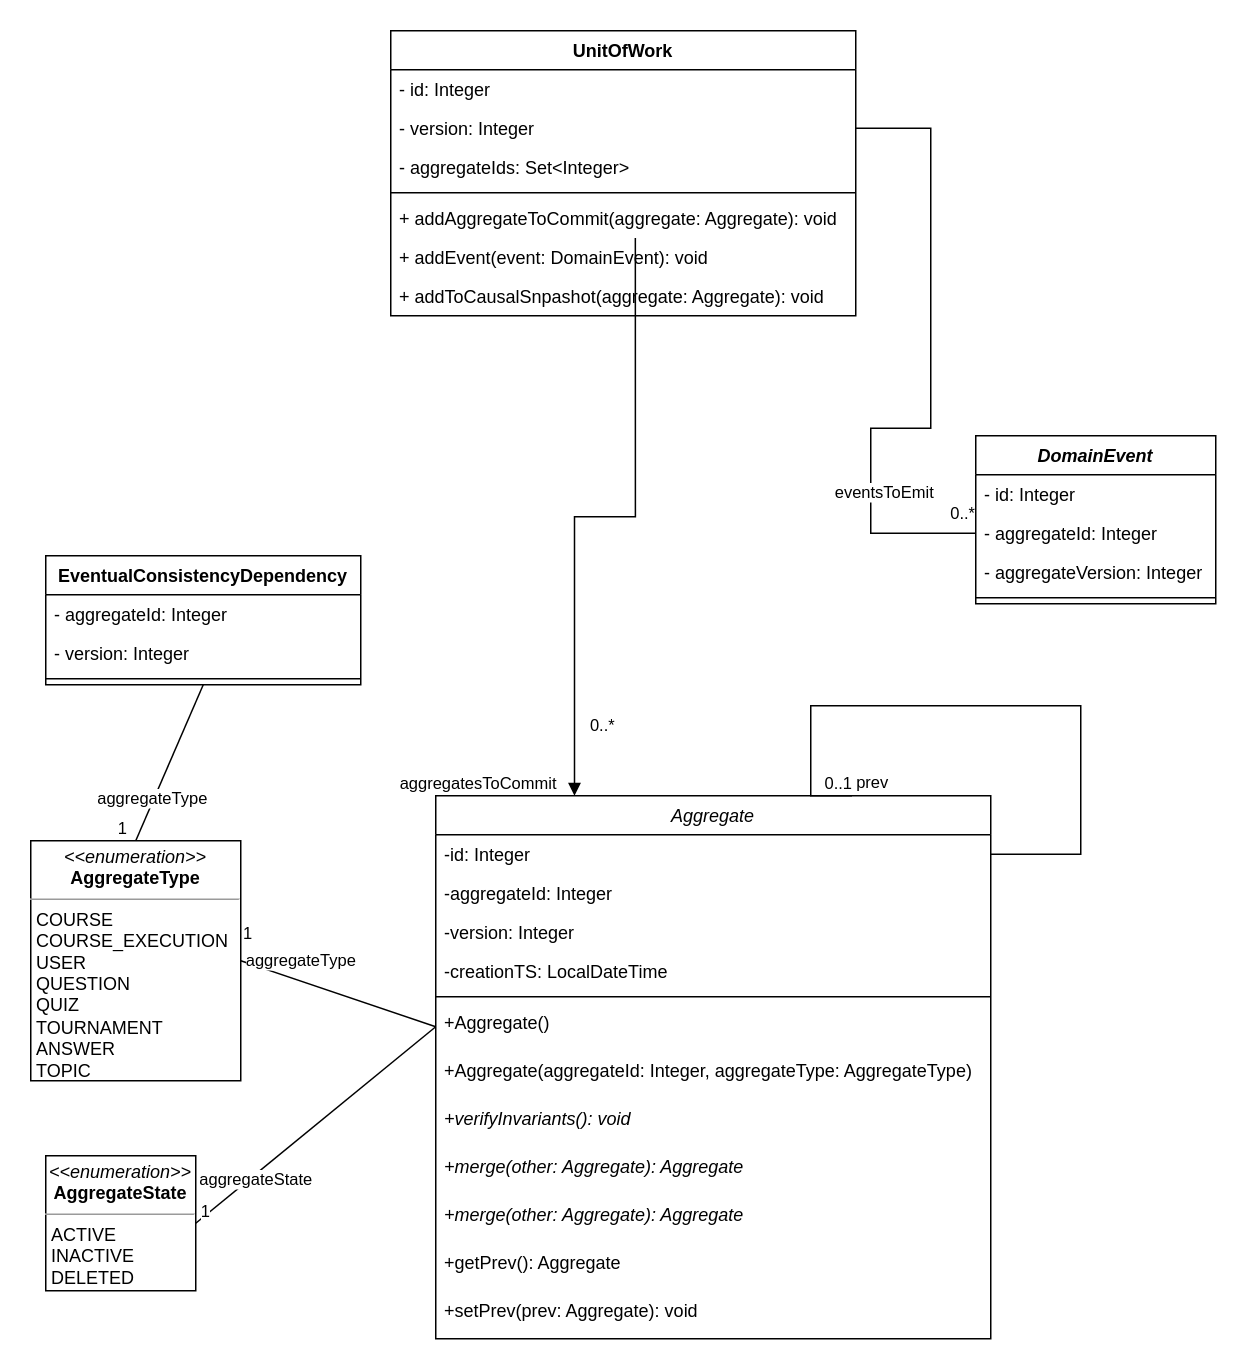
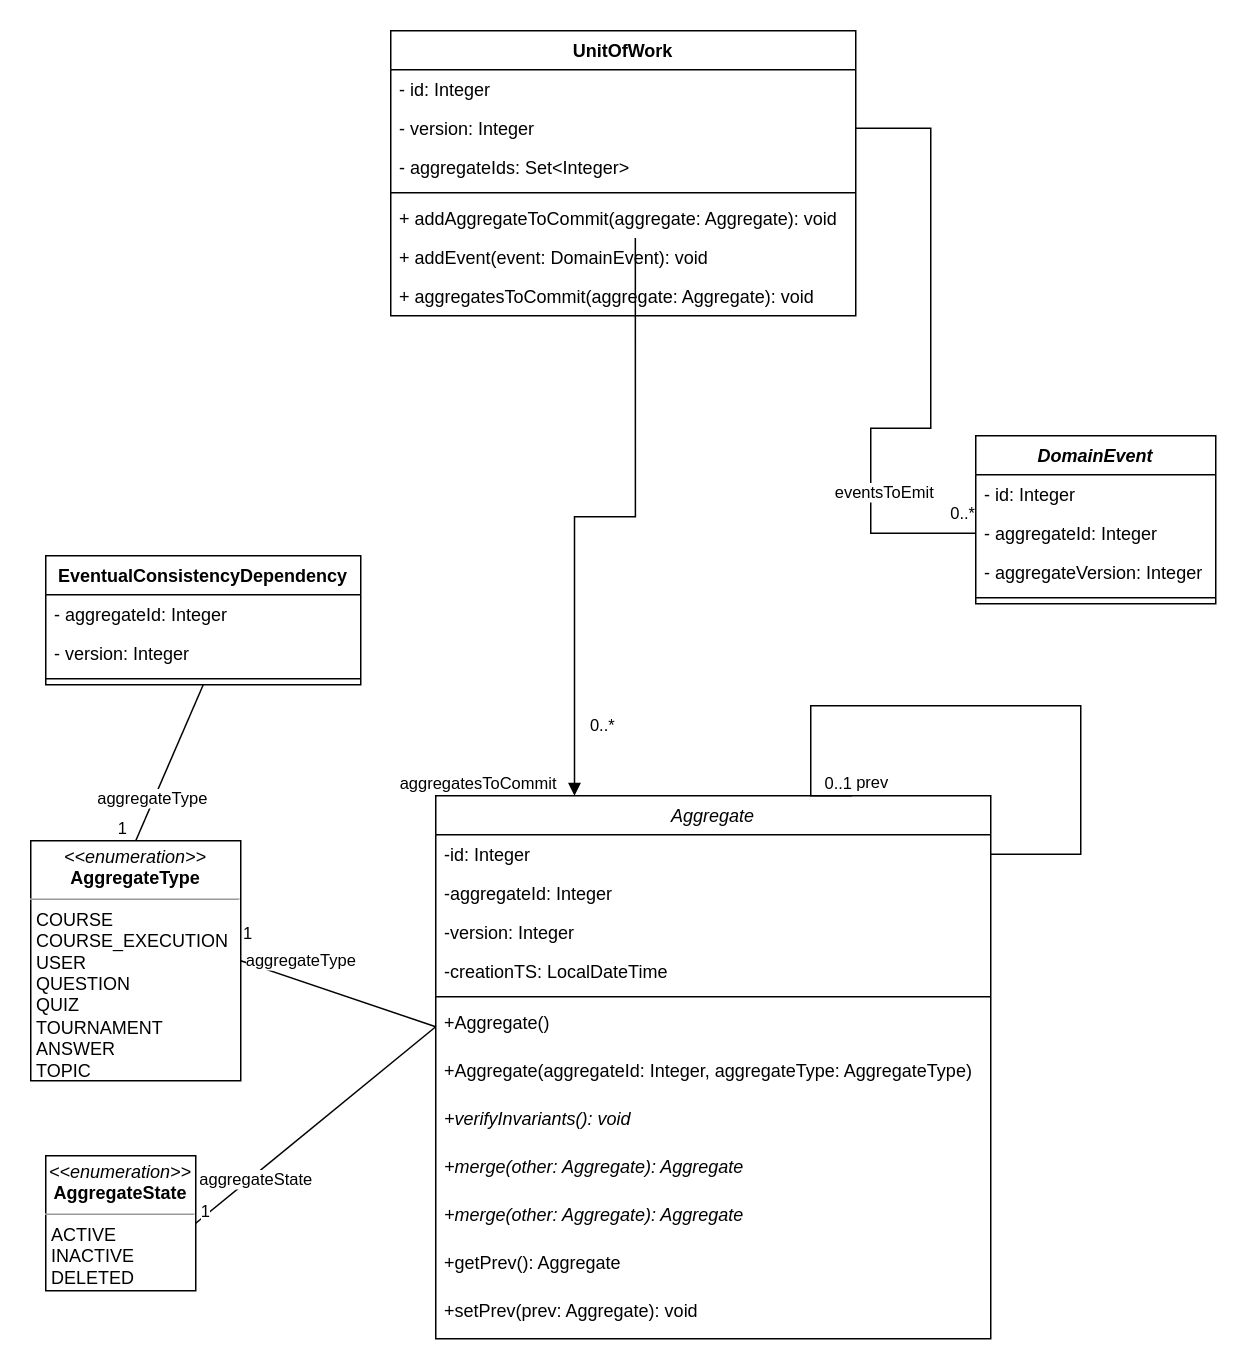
node "+ addToCausalSnpashot(aggregate: Aggregate): void": label "+ addToCausalSnpashot(aggregate: Aggregate): void" -> "+ aggregatesToCommit(aggregate: Aggregate): void"
